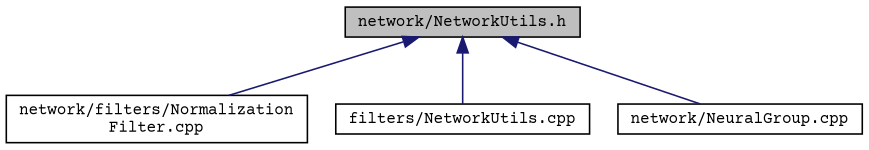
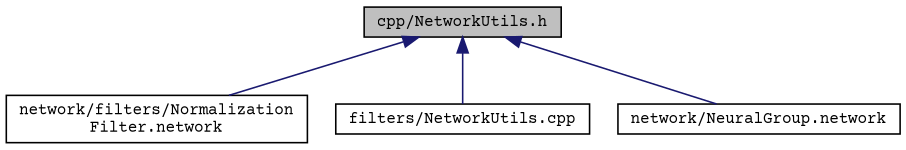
node "network/NetworkUtils.h": label "network/NetworkUtils.h" -> "cpp/NetworkUtils.h"
node "network/filters/Normalization Filter.cpp": label "network/filters/Normalization Filter.cpp" -> "network/filters/Normalization Filter.network"
node "network/NeuralGroup.cpp": label "network/NeuralGroup.cpp" -> "network/NeuralGroup.network"
